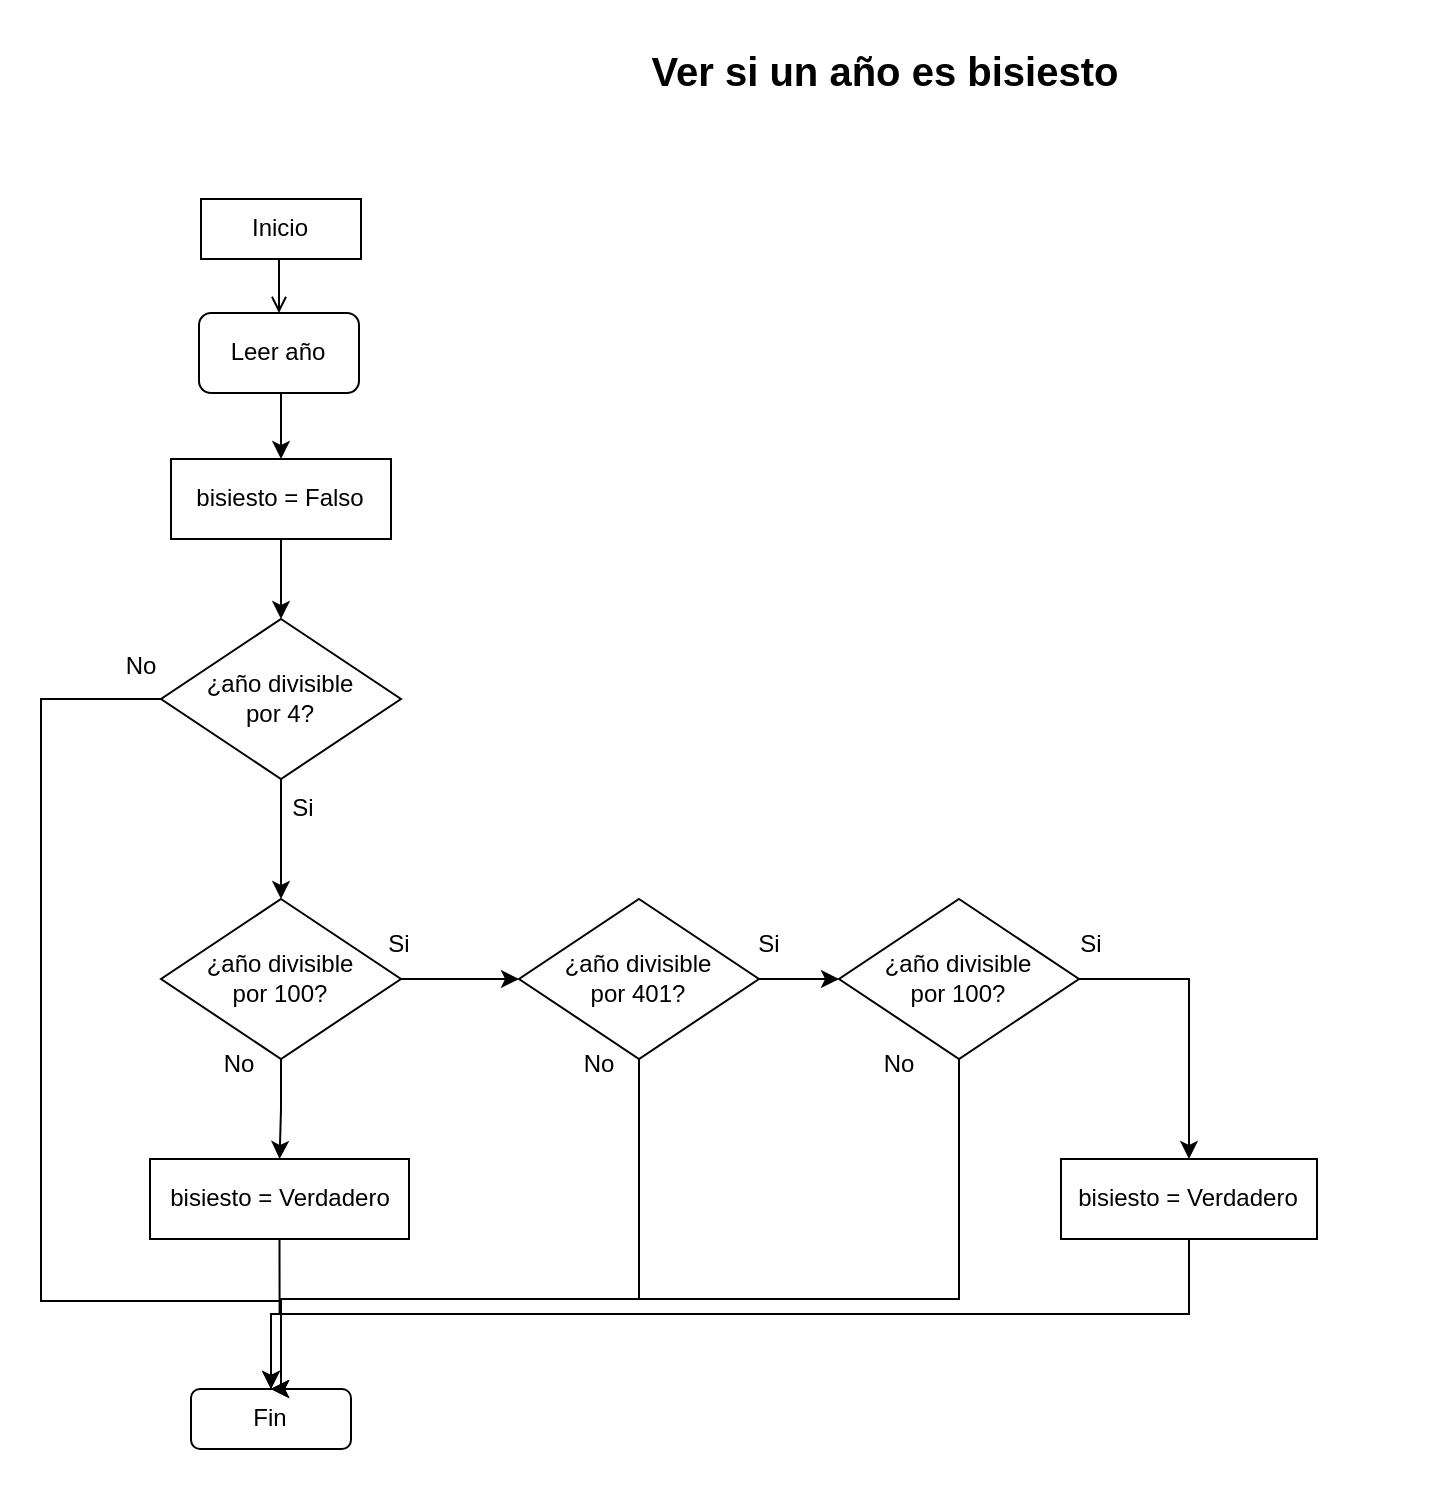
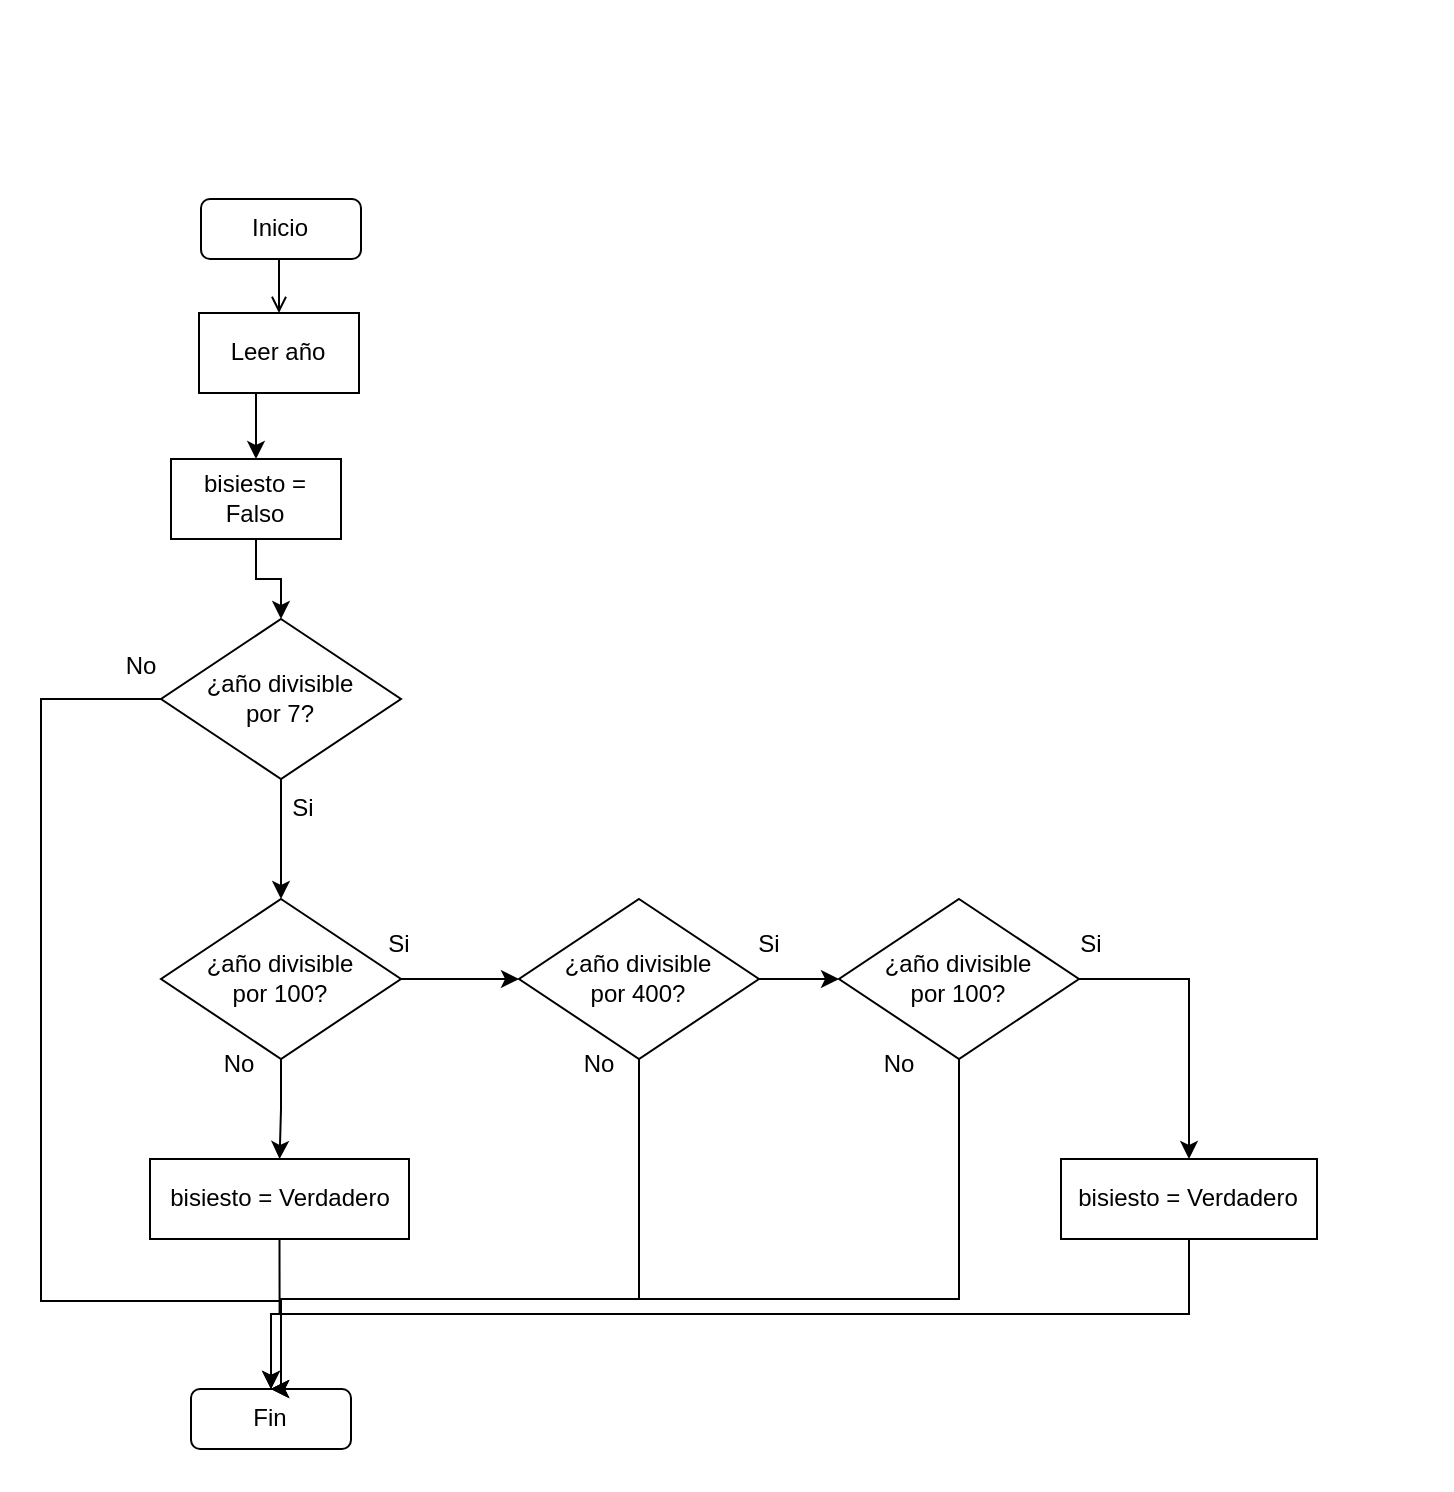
node "Ver si un año es bisiesto": removed
node "Inicio": shape rectangle -> rounded rectangle
node "Leer año": shape rounded rectangle -> rectangle
node "bisiesto = Falso": size 220x80 -> 170x80
node "¿año divisible por 4?": label "¿año divisible por 4?" -> "¿año divisible por 7?"
node "¿año divisible por 401?": label "¿año divisible por 401?" -> "¿año divisible por 400?"
